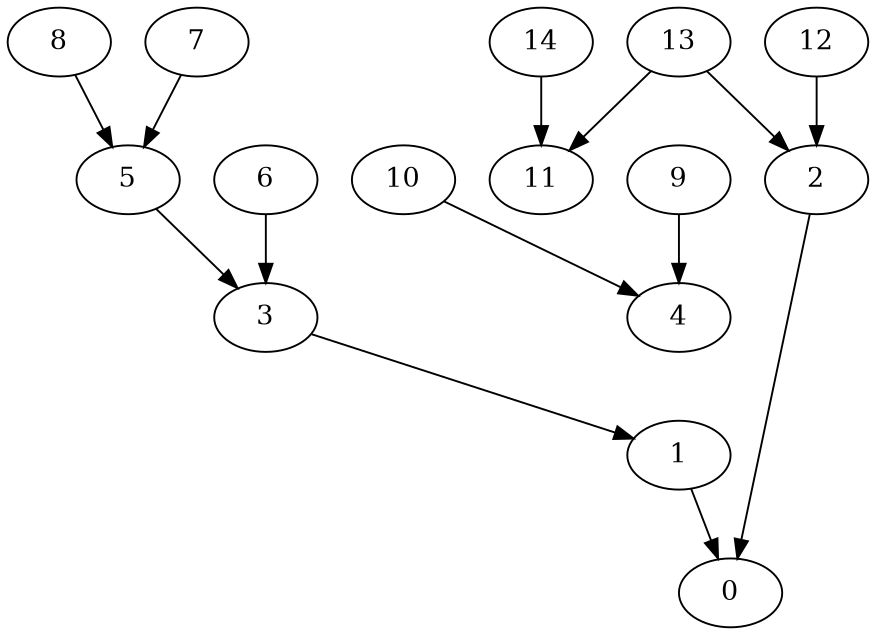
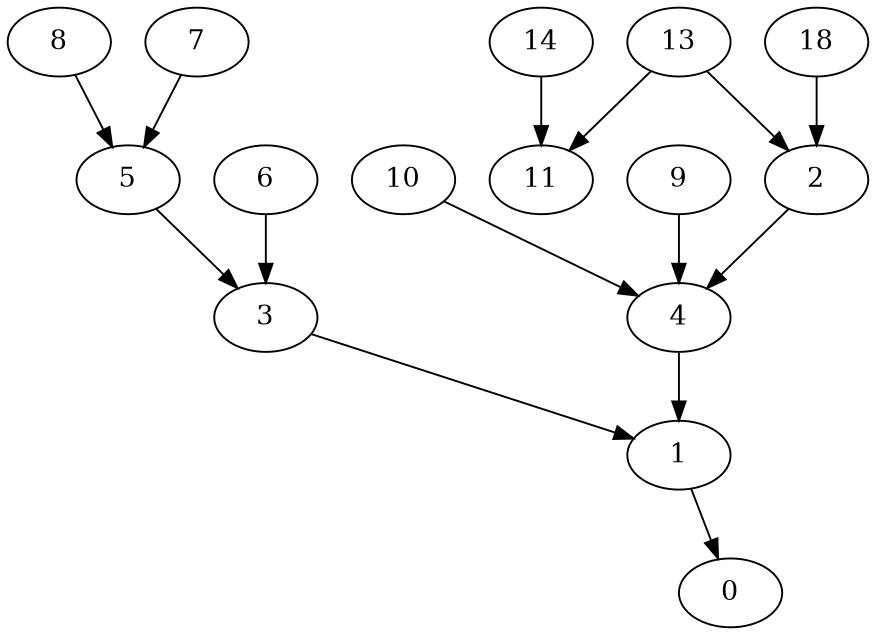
node "12": label "12" -> "18"
edge "4" -> "1": added
edge "2" -> "0": now "2" -> "4"
